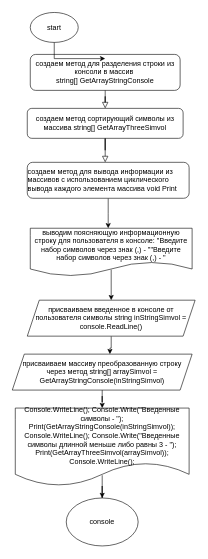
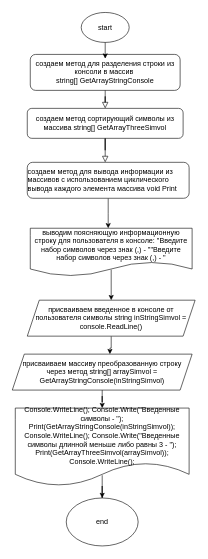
node "start": moved (54, 27) -> (105, 27)
node "console": label "console" -> "end"
